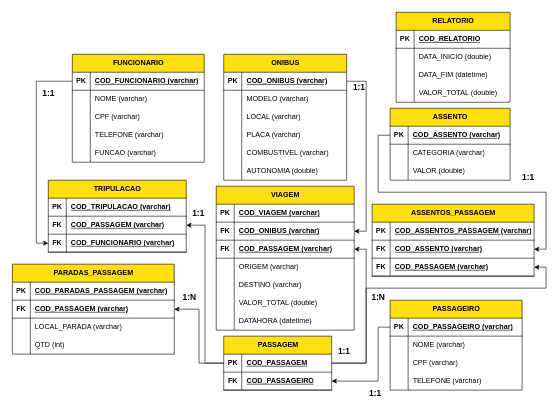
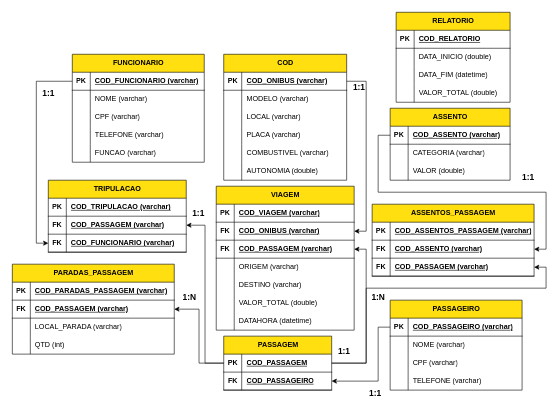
node "ONIBUS": label "ONIBUS" -> "COD"
